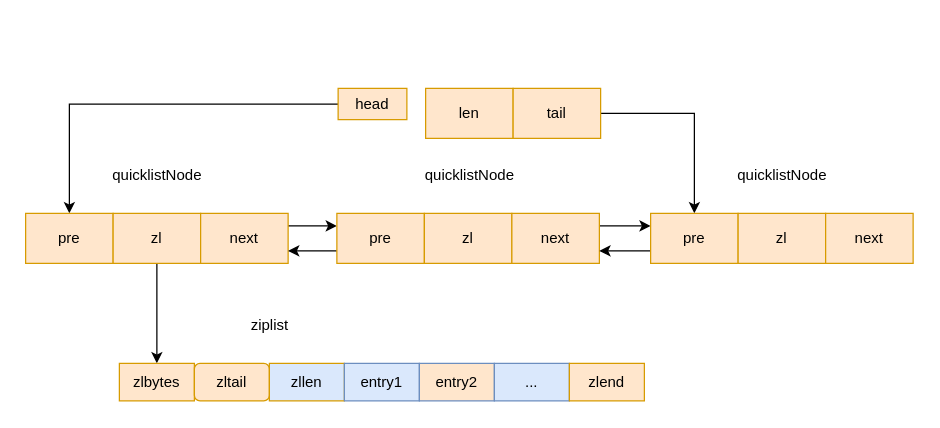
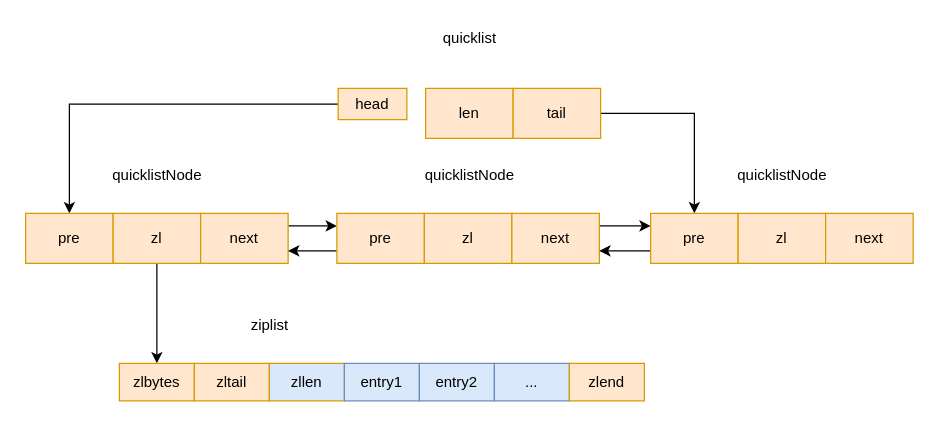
node "quicklist": added
node "zltail": shape rounded rectangle -> rectangle
node "entry2": fillcolor #ffe6cc -> #dae8fc
